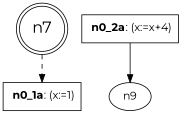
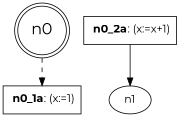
node "n0_2a": text ": (x:=x+4)" -> ": (x:=x+1)"
node "n7": label "n7" -> "n0"
node "n9": label "n9" -> "n1"
